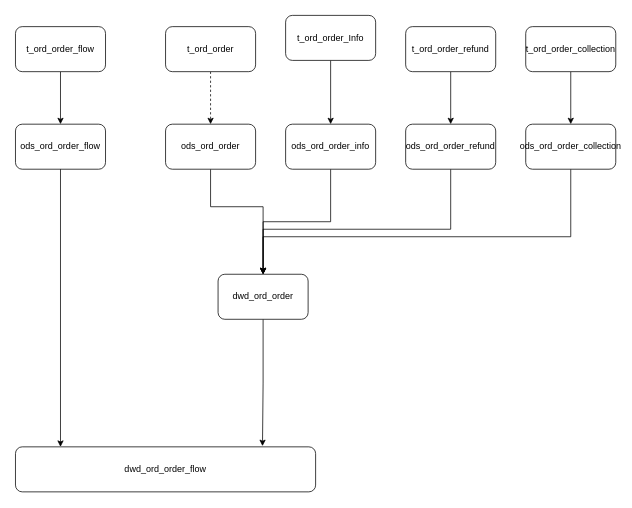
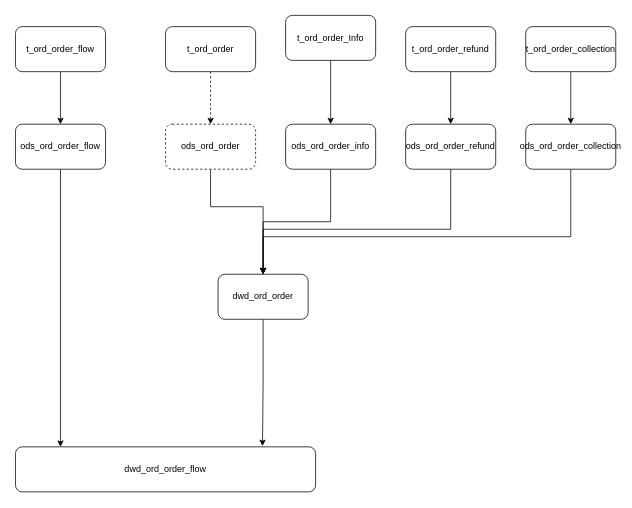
node "ods_ord_order": style solid -> dashed
